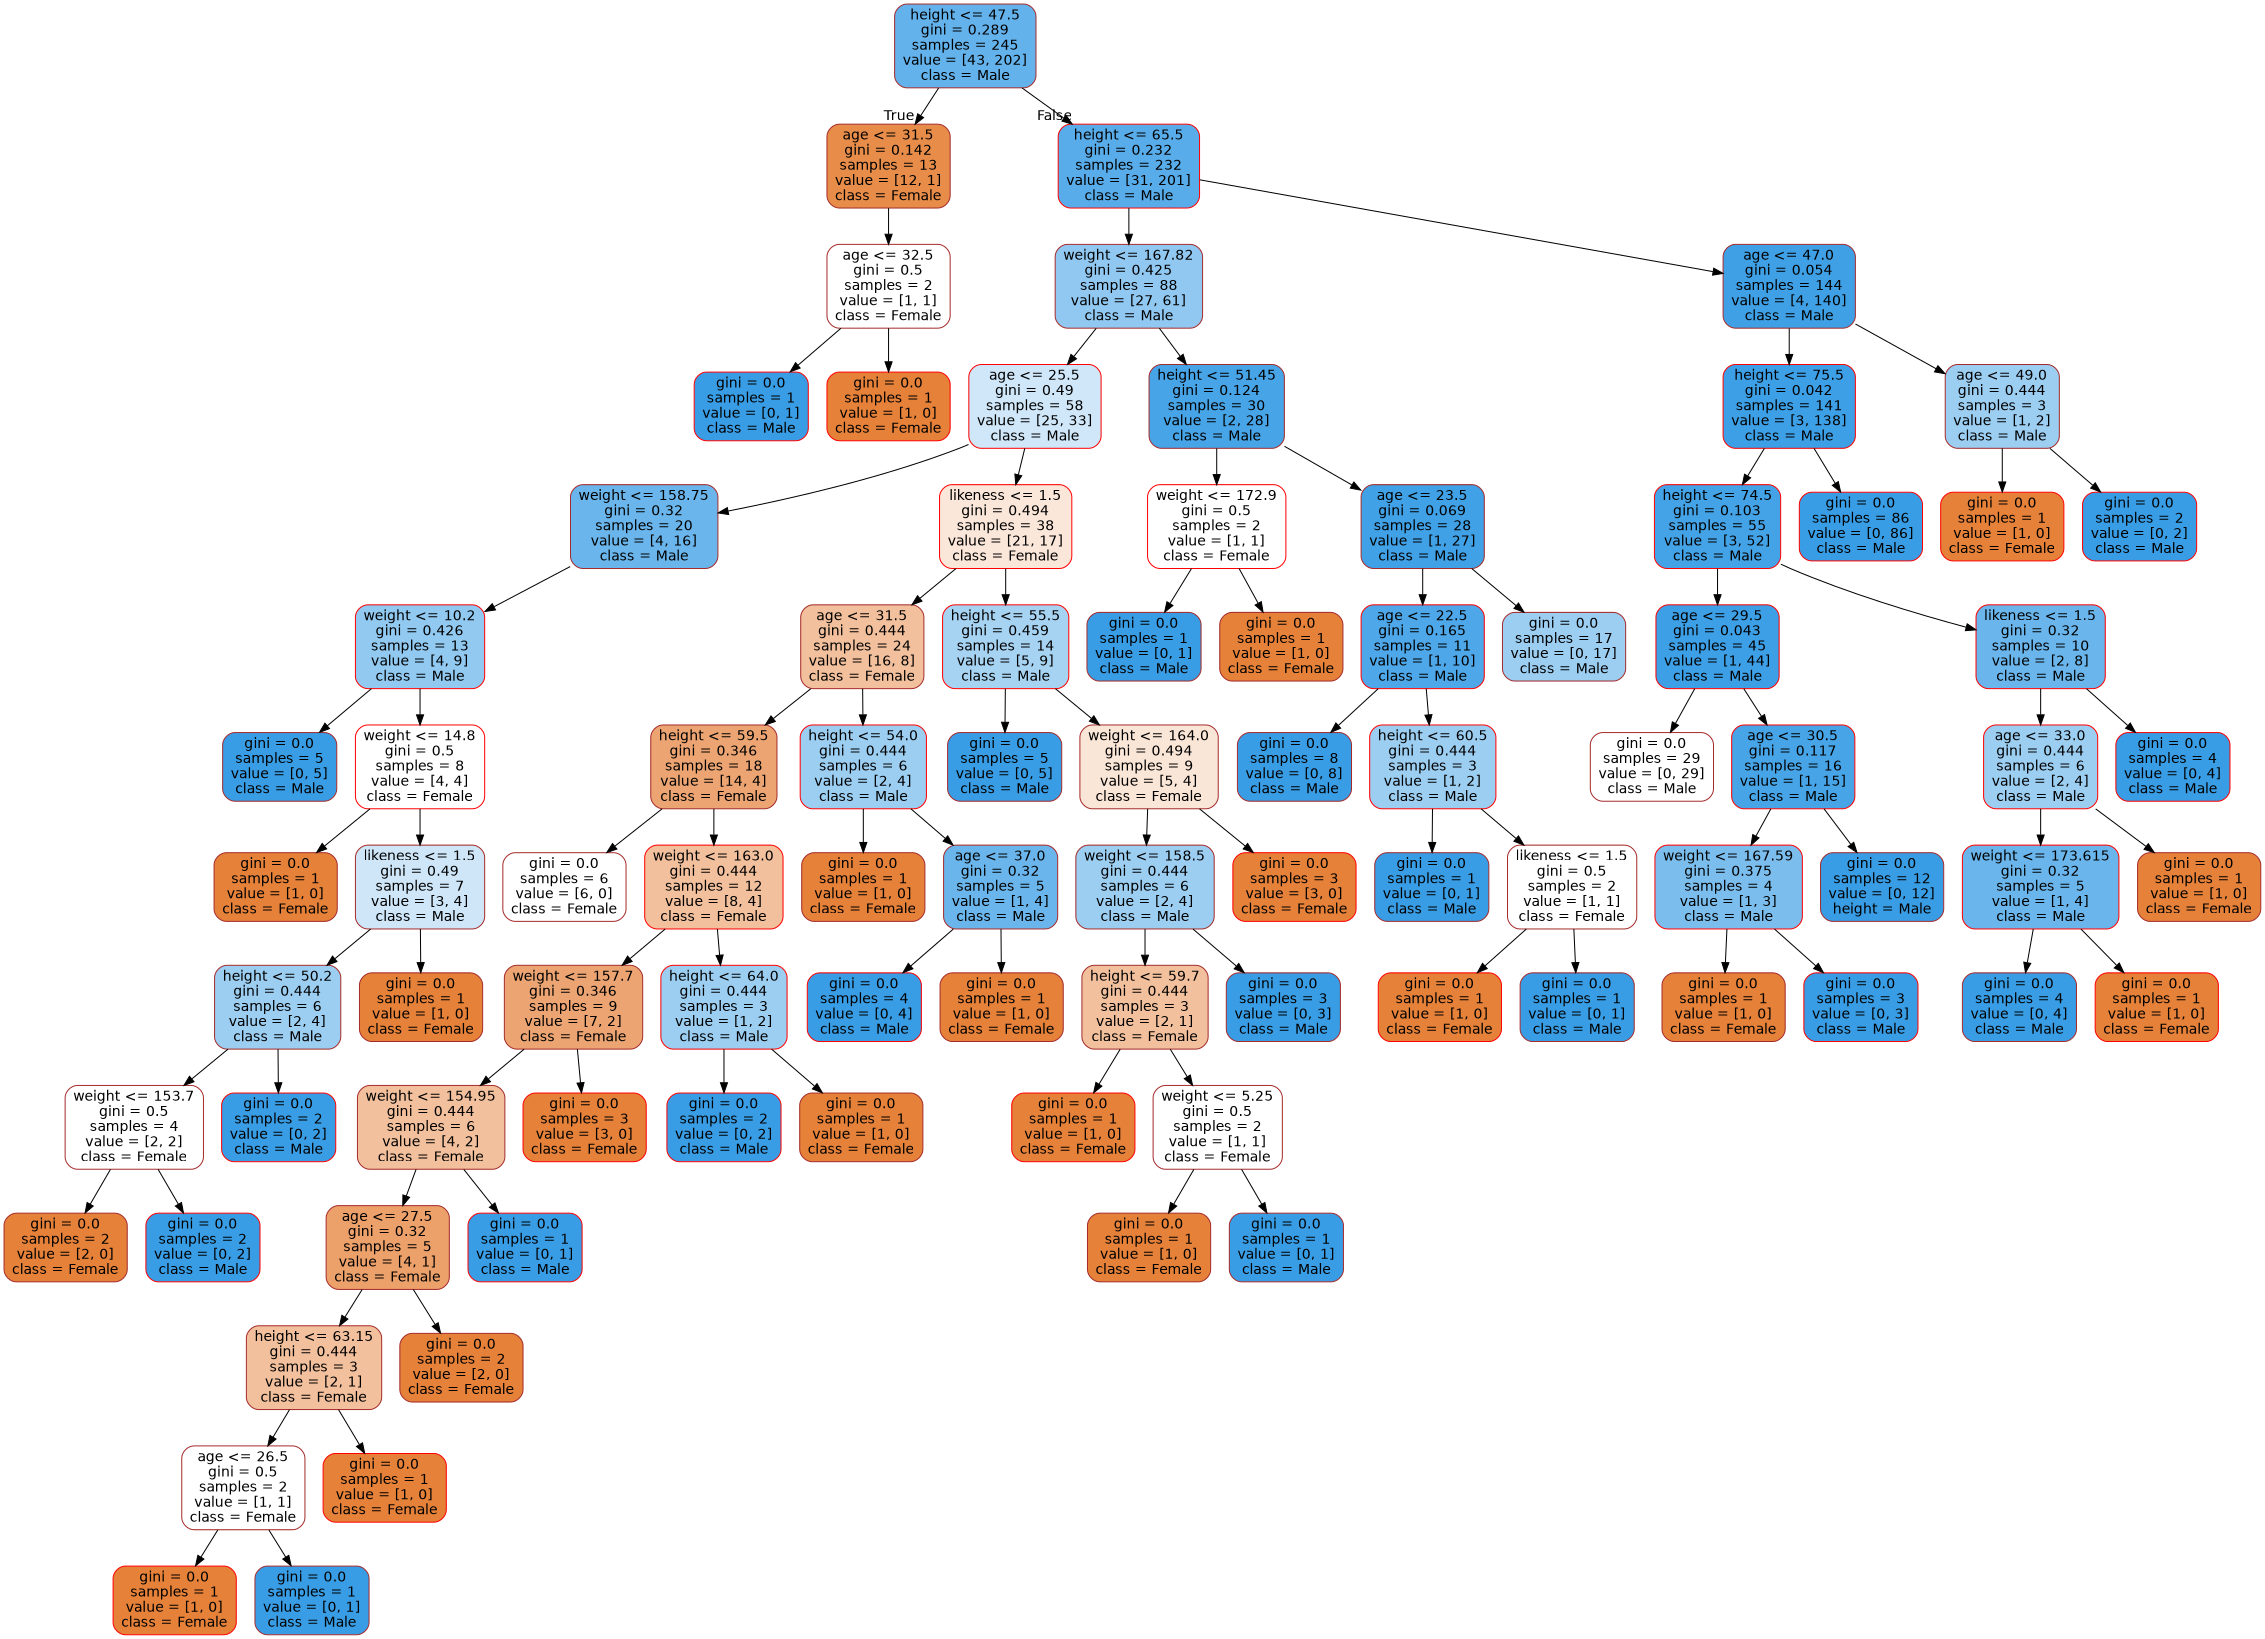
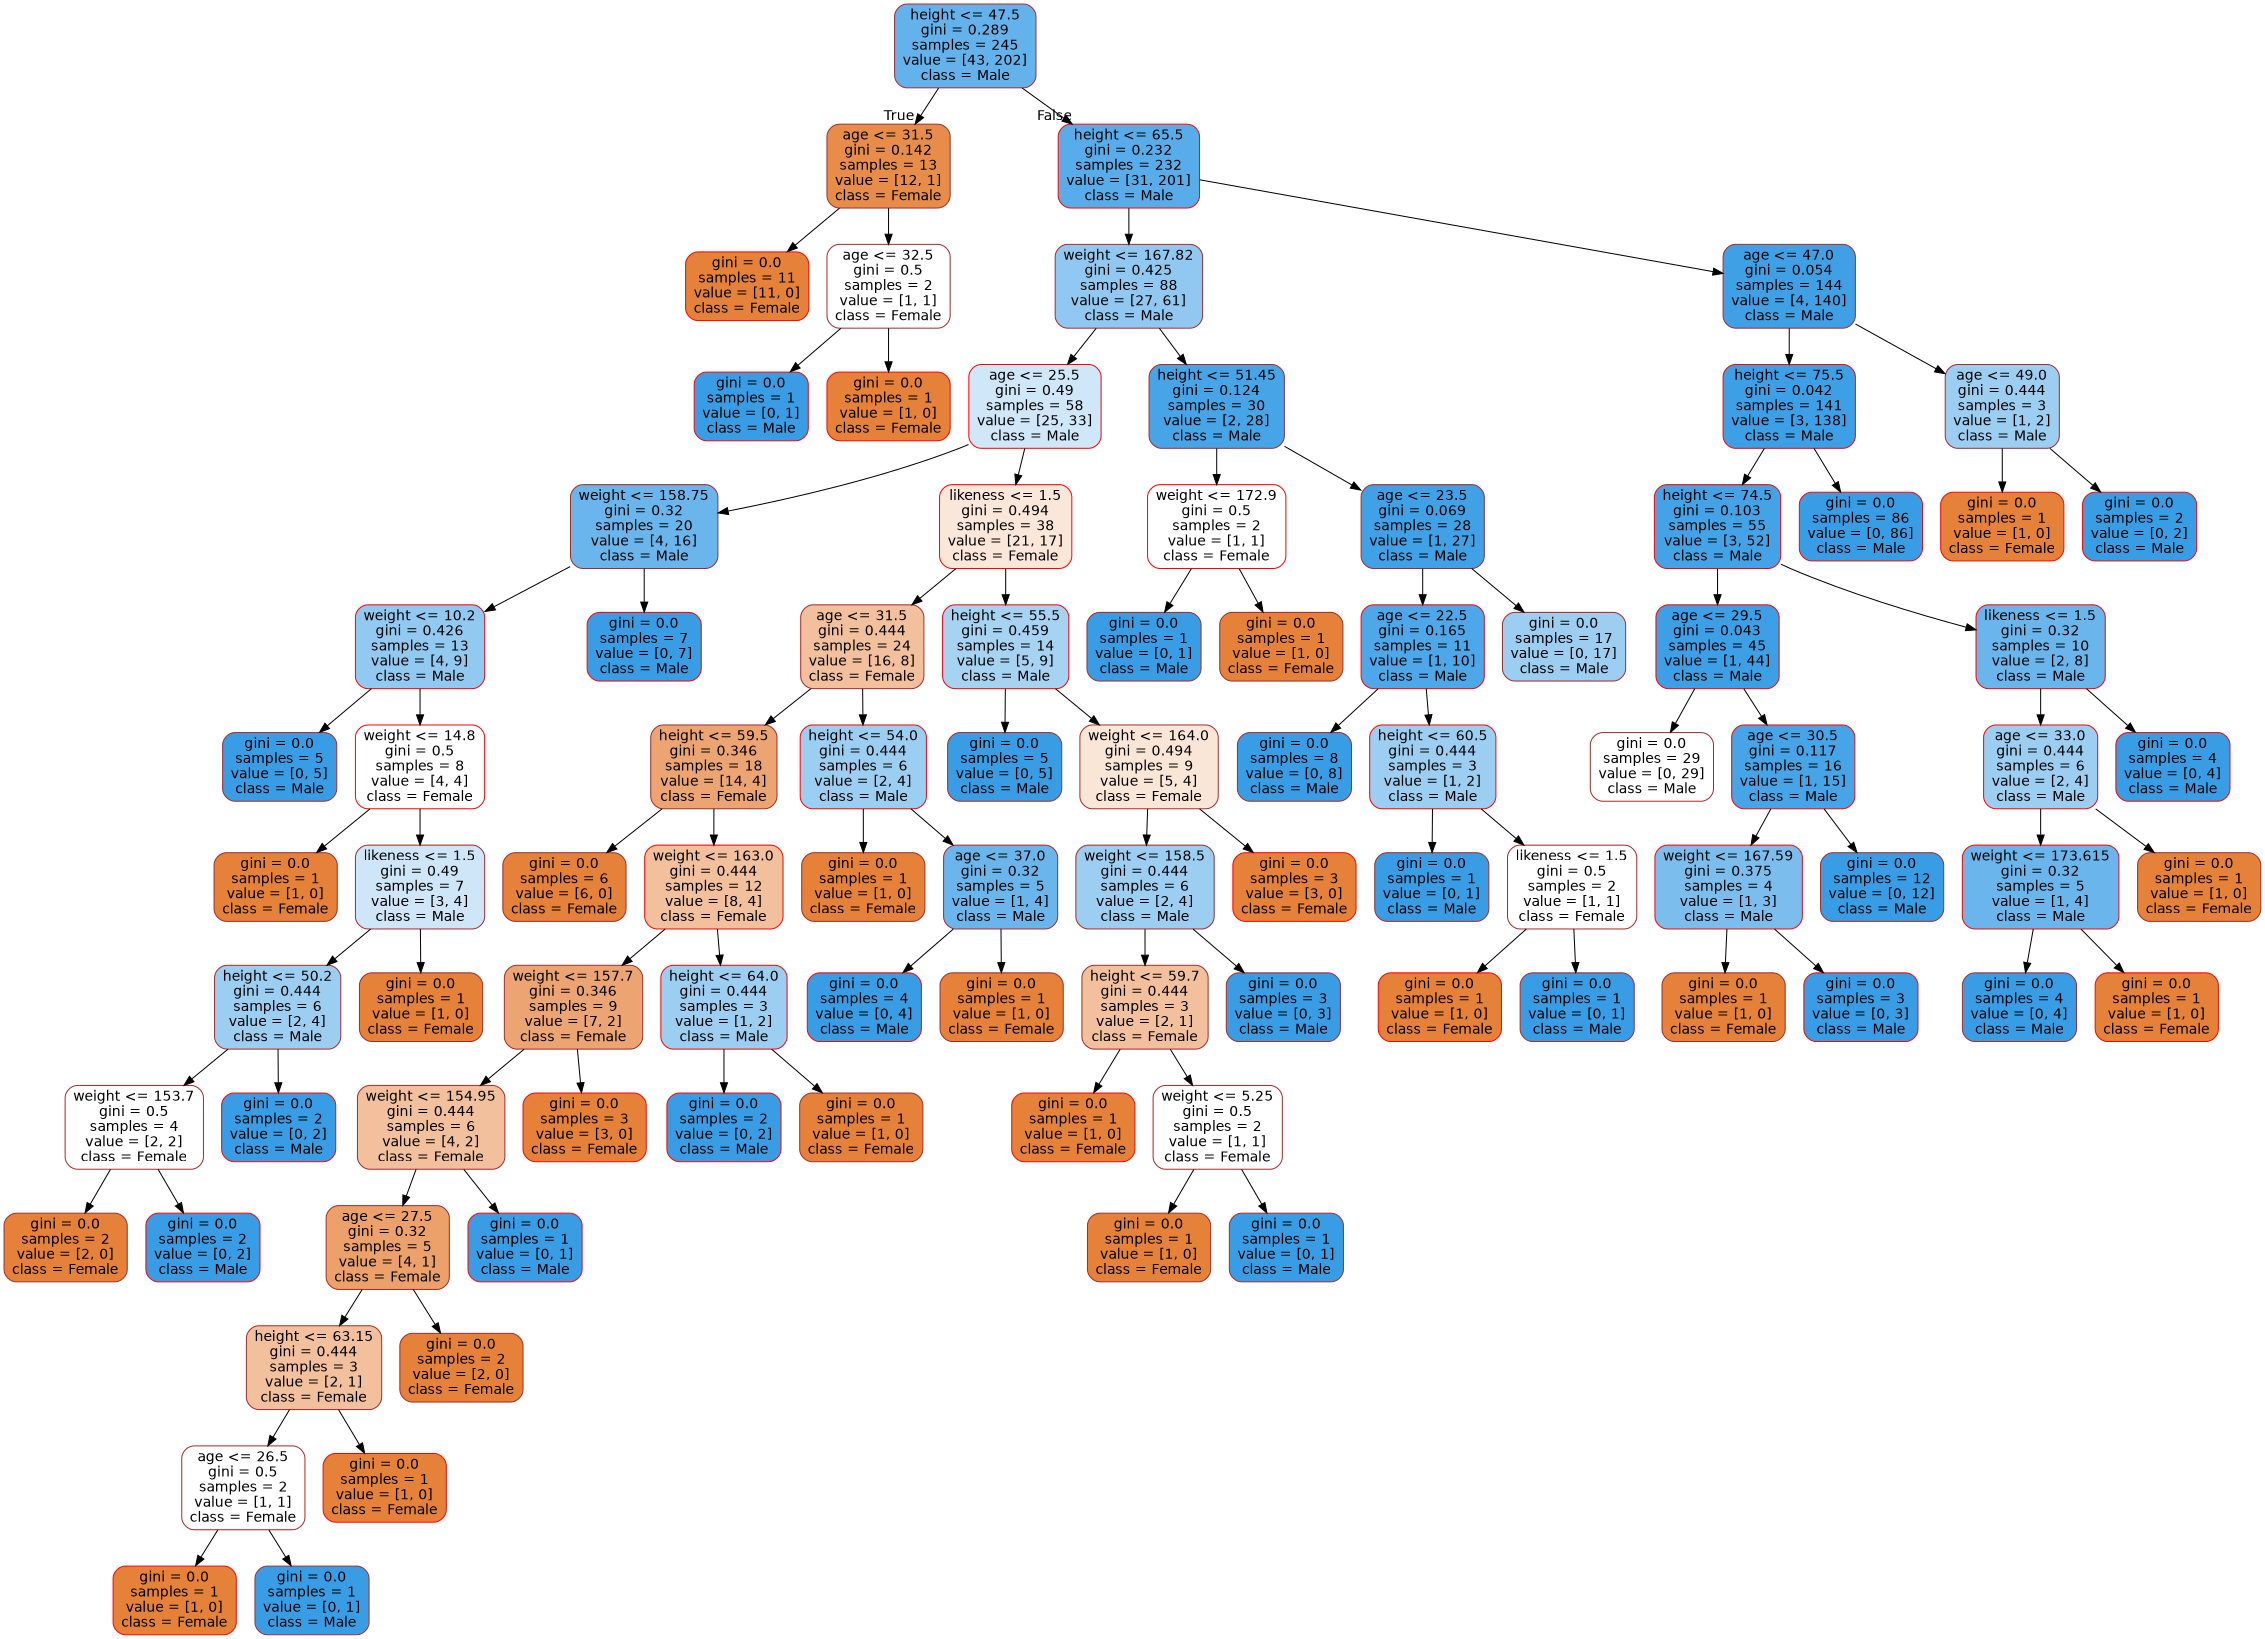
node "gini = 0.0 samples = 11 value = [11, 0] class = Female": added
node "gini = 0.0 samples = 7 value = [0, 7] class = Male": added
node "gini = 0.0 samples = 6 value = [6, 0] class = Female": fillcolor #ffffff -> #e58139
node "gini = 0.0 samples = 12 value = [0, 12] height = Male": label "gini = 0.0 samples = 12 value = [0, 12] height = Male" -> "gini = 0.0 samples = 12 value = [0, 12] class = Male"
